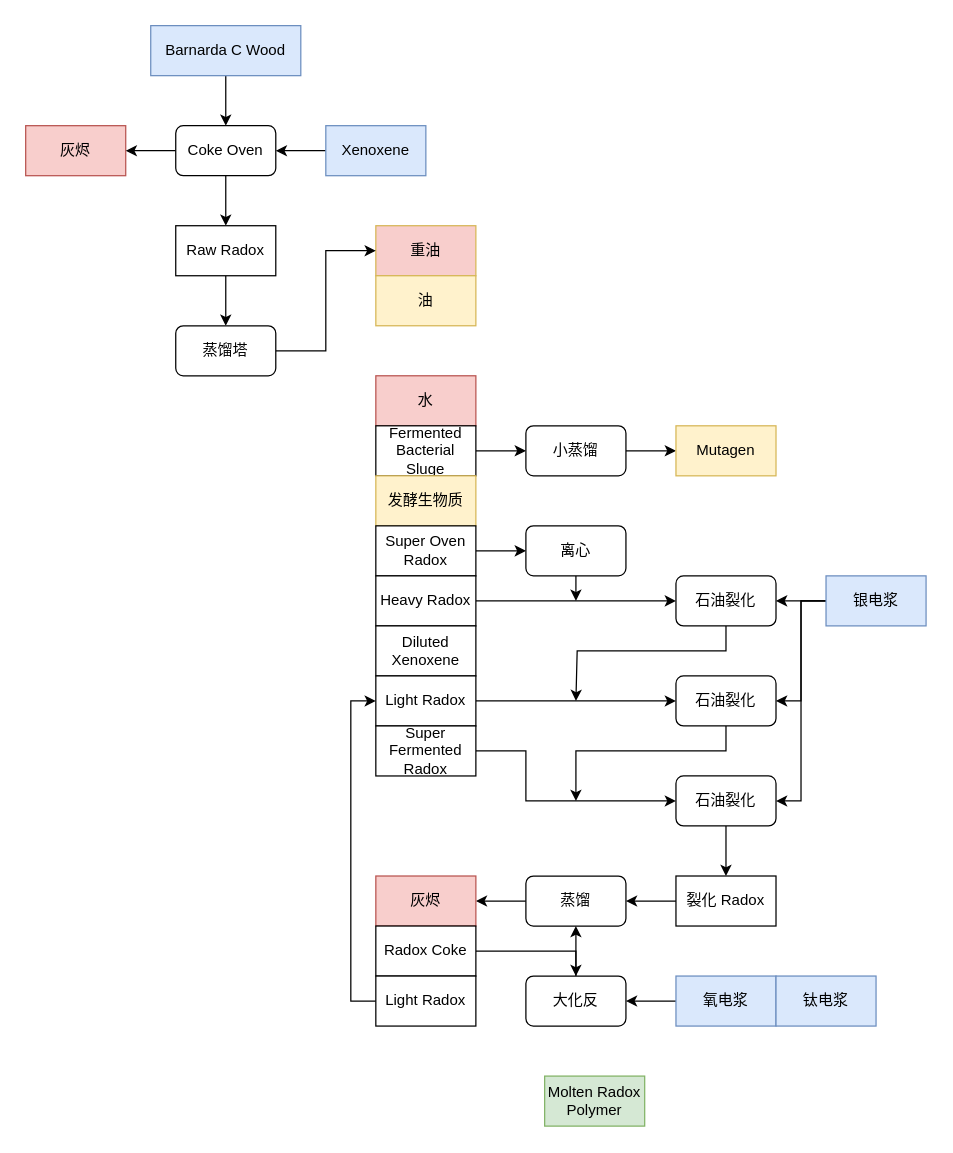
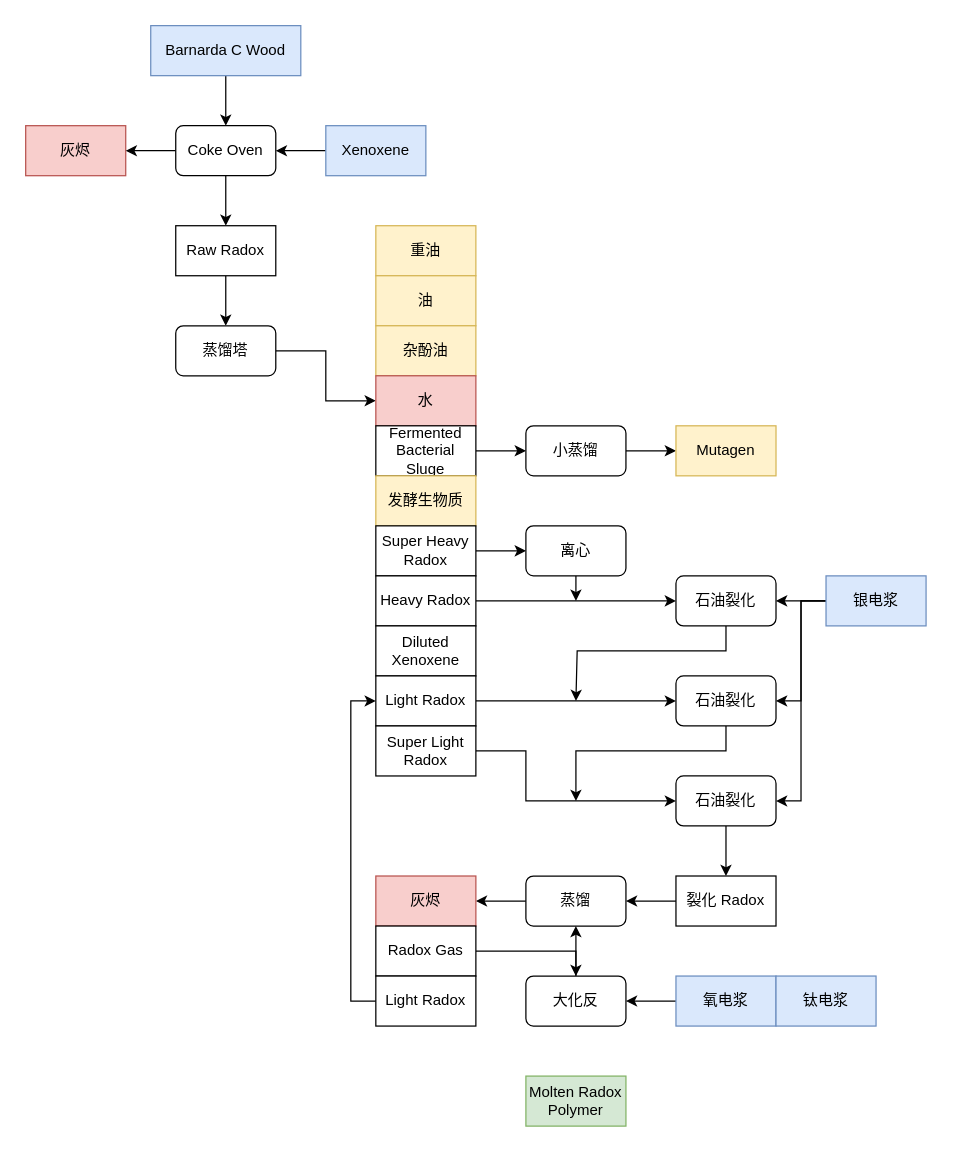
node "重油": fillcolor #f8cecc -> #fff2cc
edge "蒸馏塔" -> "重油": now "蒸馏塔" -> "水"
node "杂酚油": added
node "Super Oven Radox": label "Super Oven Radox" -> "Super Heavy Radox"
node "Super Fermented Radox": label "Super Fermented Radox" -> "Super Light Radox"
node "Radox Coke": label "Radox Coke" -> "Radox Gas"
node "Molten Radox Polymer": moved (594, 1101) -> (576, 1101)
